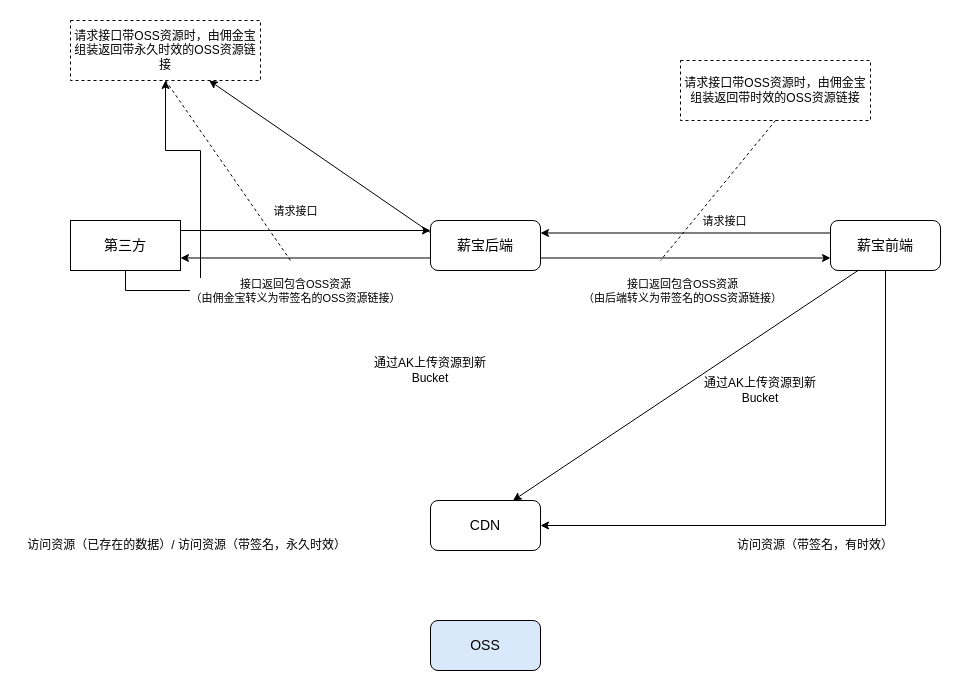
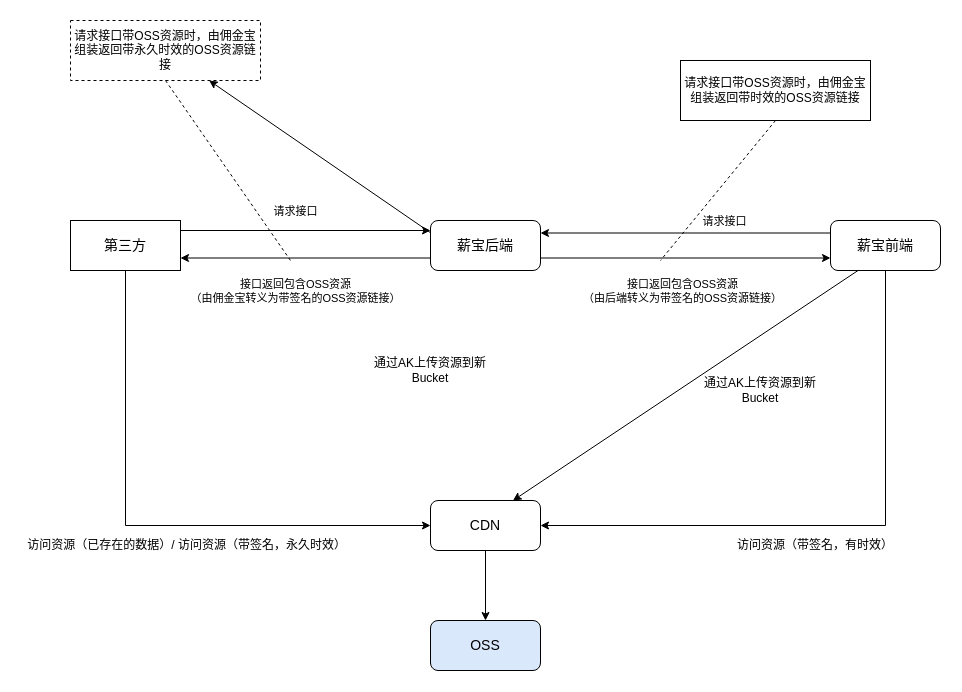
node "请求接口带OSS资源时，由佣金宝组装返回带时效的OSS资源链接": style dashed -> solid
edge "第三方" -> "请求接口带OSS资源时，由佣金宝组装返回带永久时效的OSS资源链接": now "第三方" -> "CDN"
edge "CDN" -> "OSS": added
